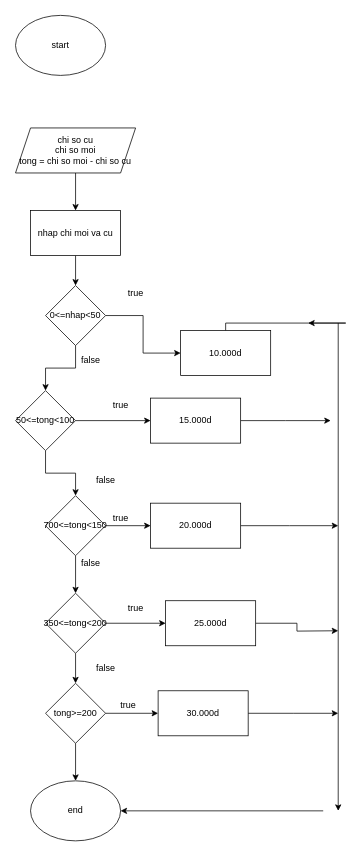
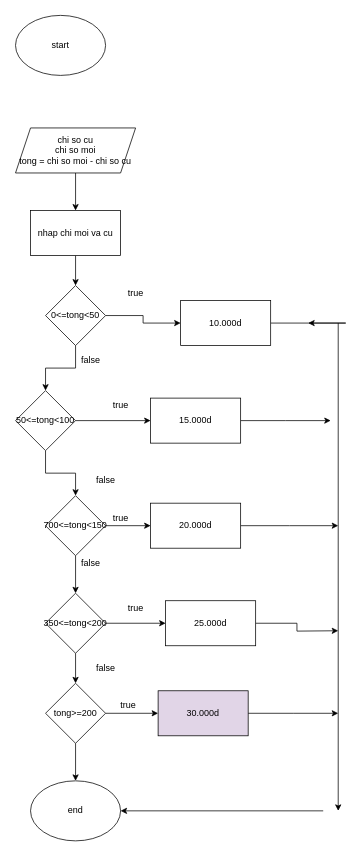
node "0<=nhap<50": label "0<=nhap<50" -> "0<=tong<50"
node "10.000d": moved (225, 353) -> (225, 323)
node "30.000d": fillcolor #ffffff -> #e1d5e7
